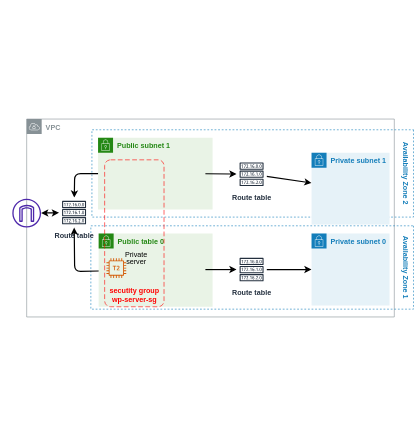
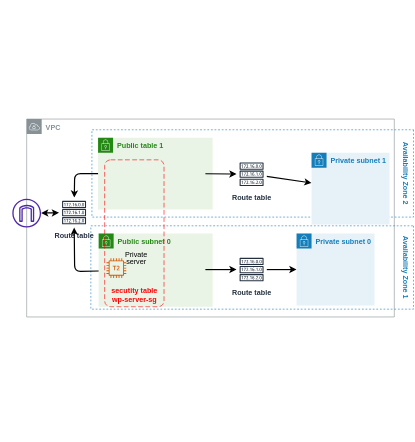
node "Public subnet 1": label "Public subnet 1" -> "Public table 1"
node "Public table 0": label "Public table 0" -> "Public subnet 0"
node "Private subnet 0": moved (351, 270) -> (336, 270)
node "secutity group wp-server-sg": label "secutity group wp-server-sg" -> "secutity table wp-server-sg"
